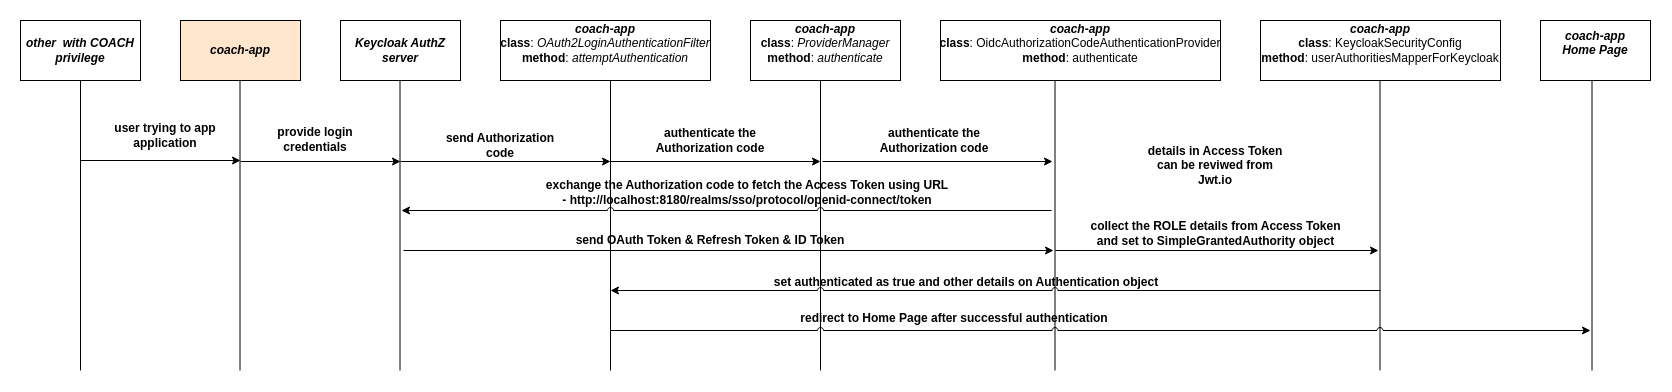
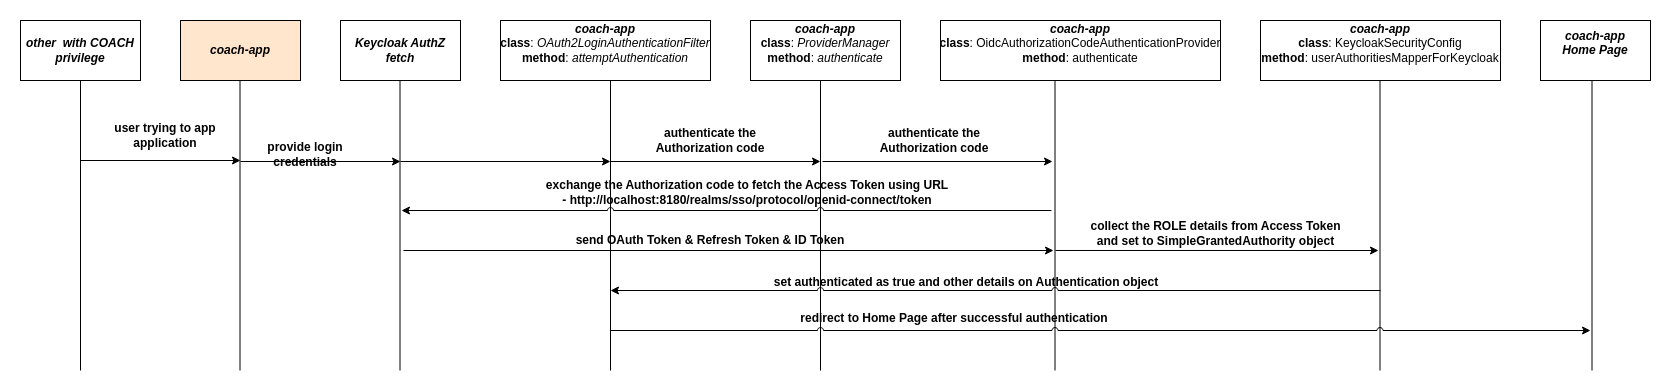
node "Keycloak AuthZ server": label "Keycloak AuthZ server" -> "Keycloak AuthZ fetch"
node "provide login credentials": moved (316, 140) -> (306, 155)
node "send Authorization code": removed
node "details in Access Token can be reviwed from Jwt.io": removed
